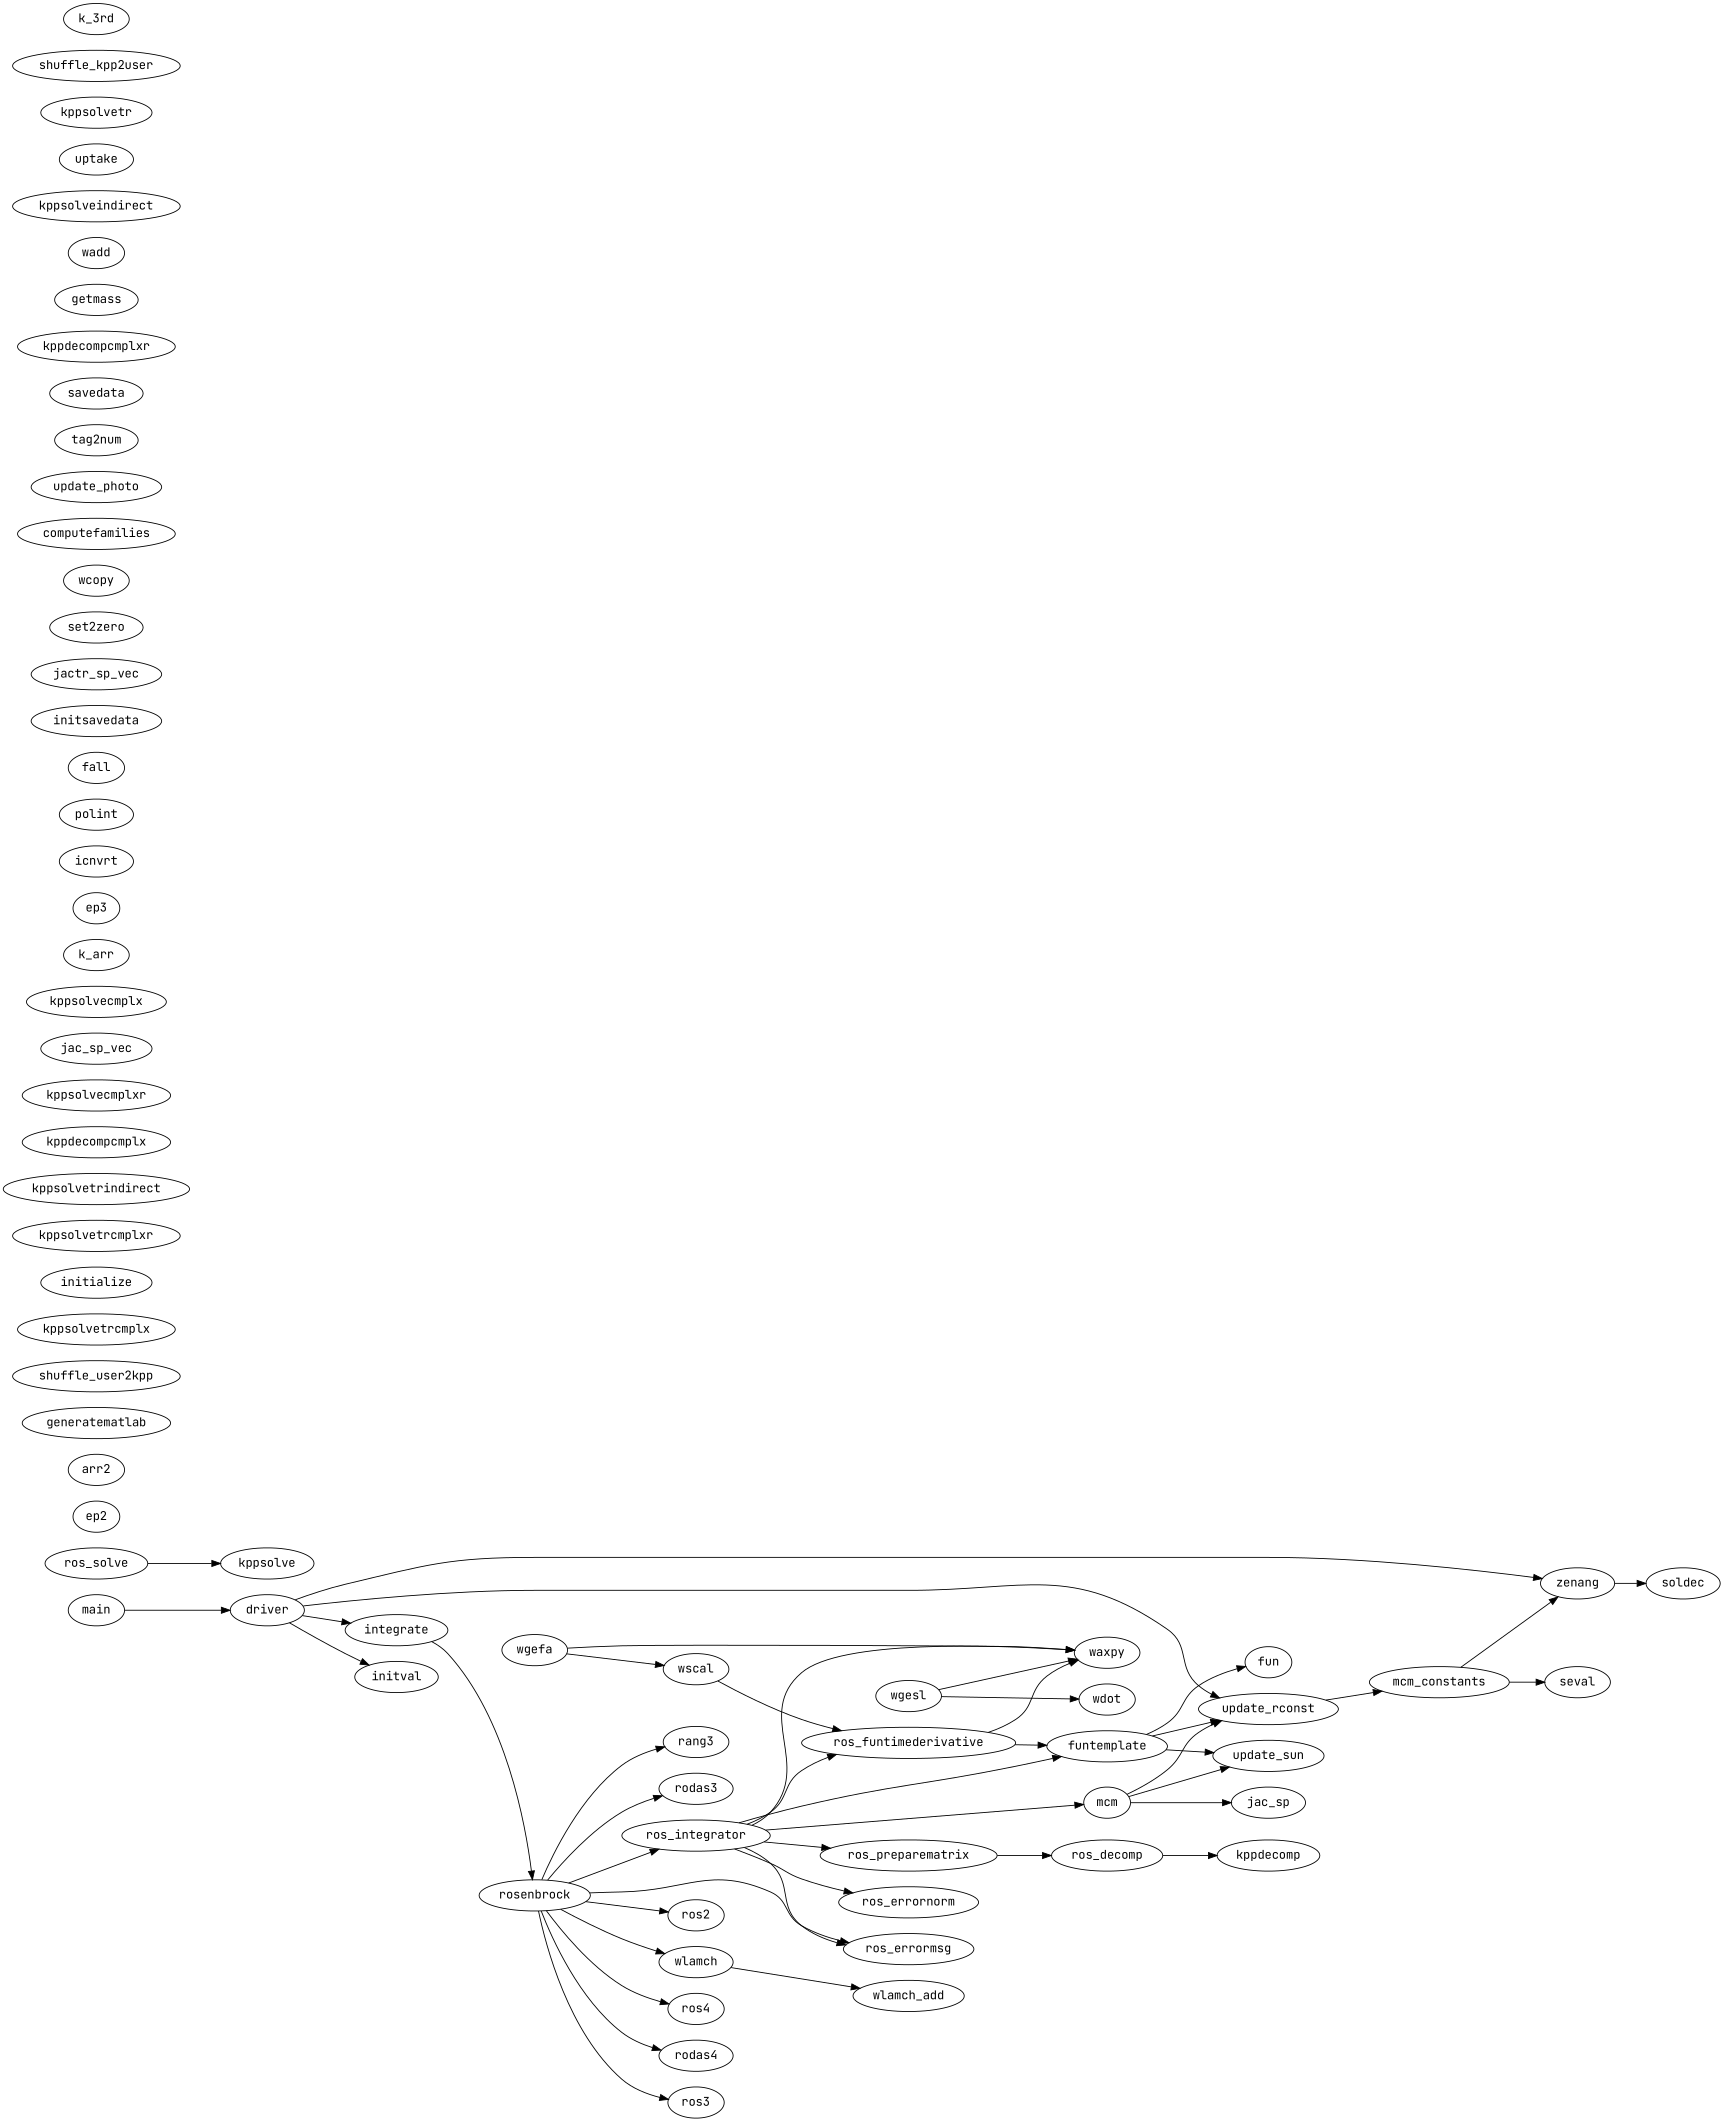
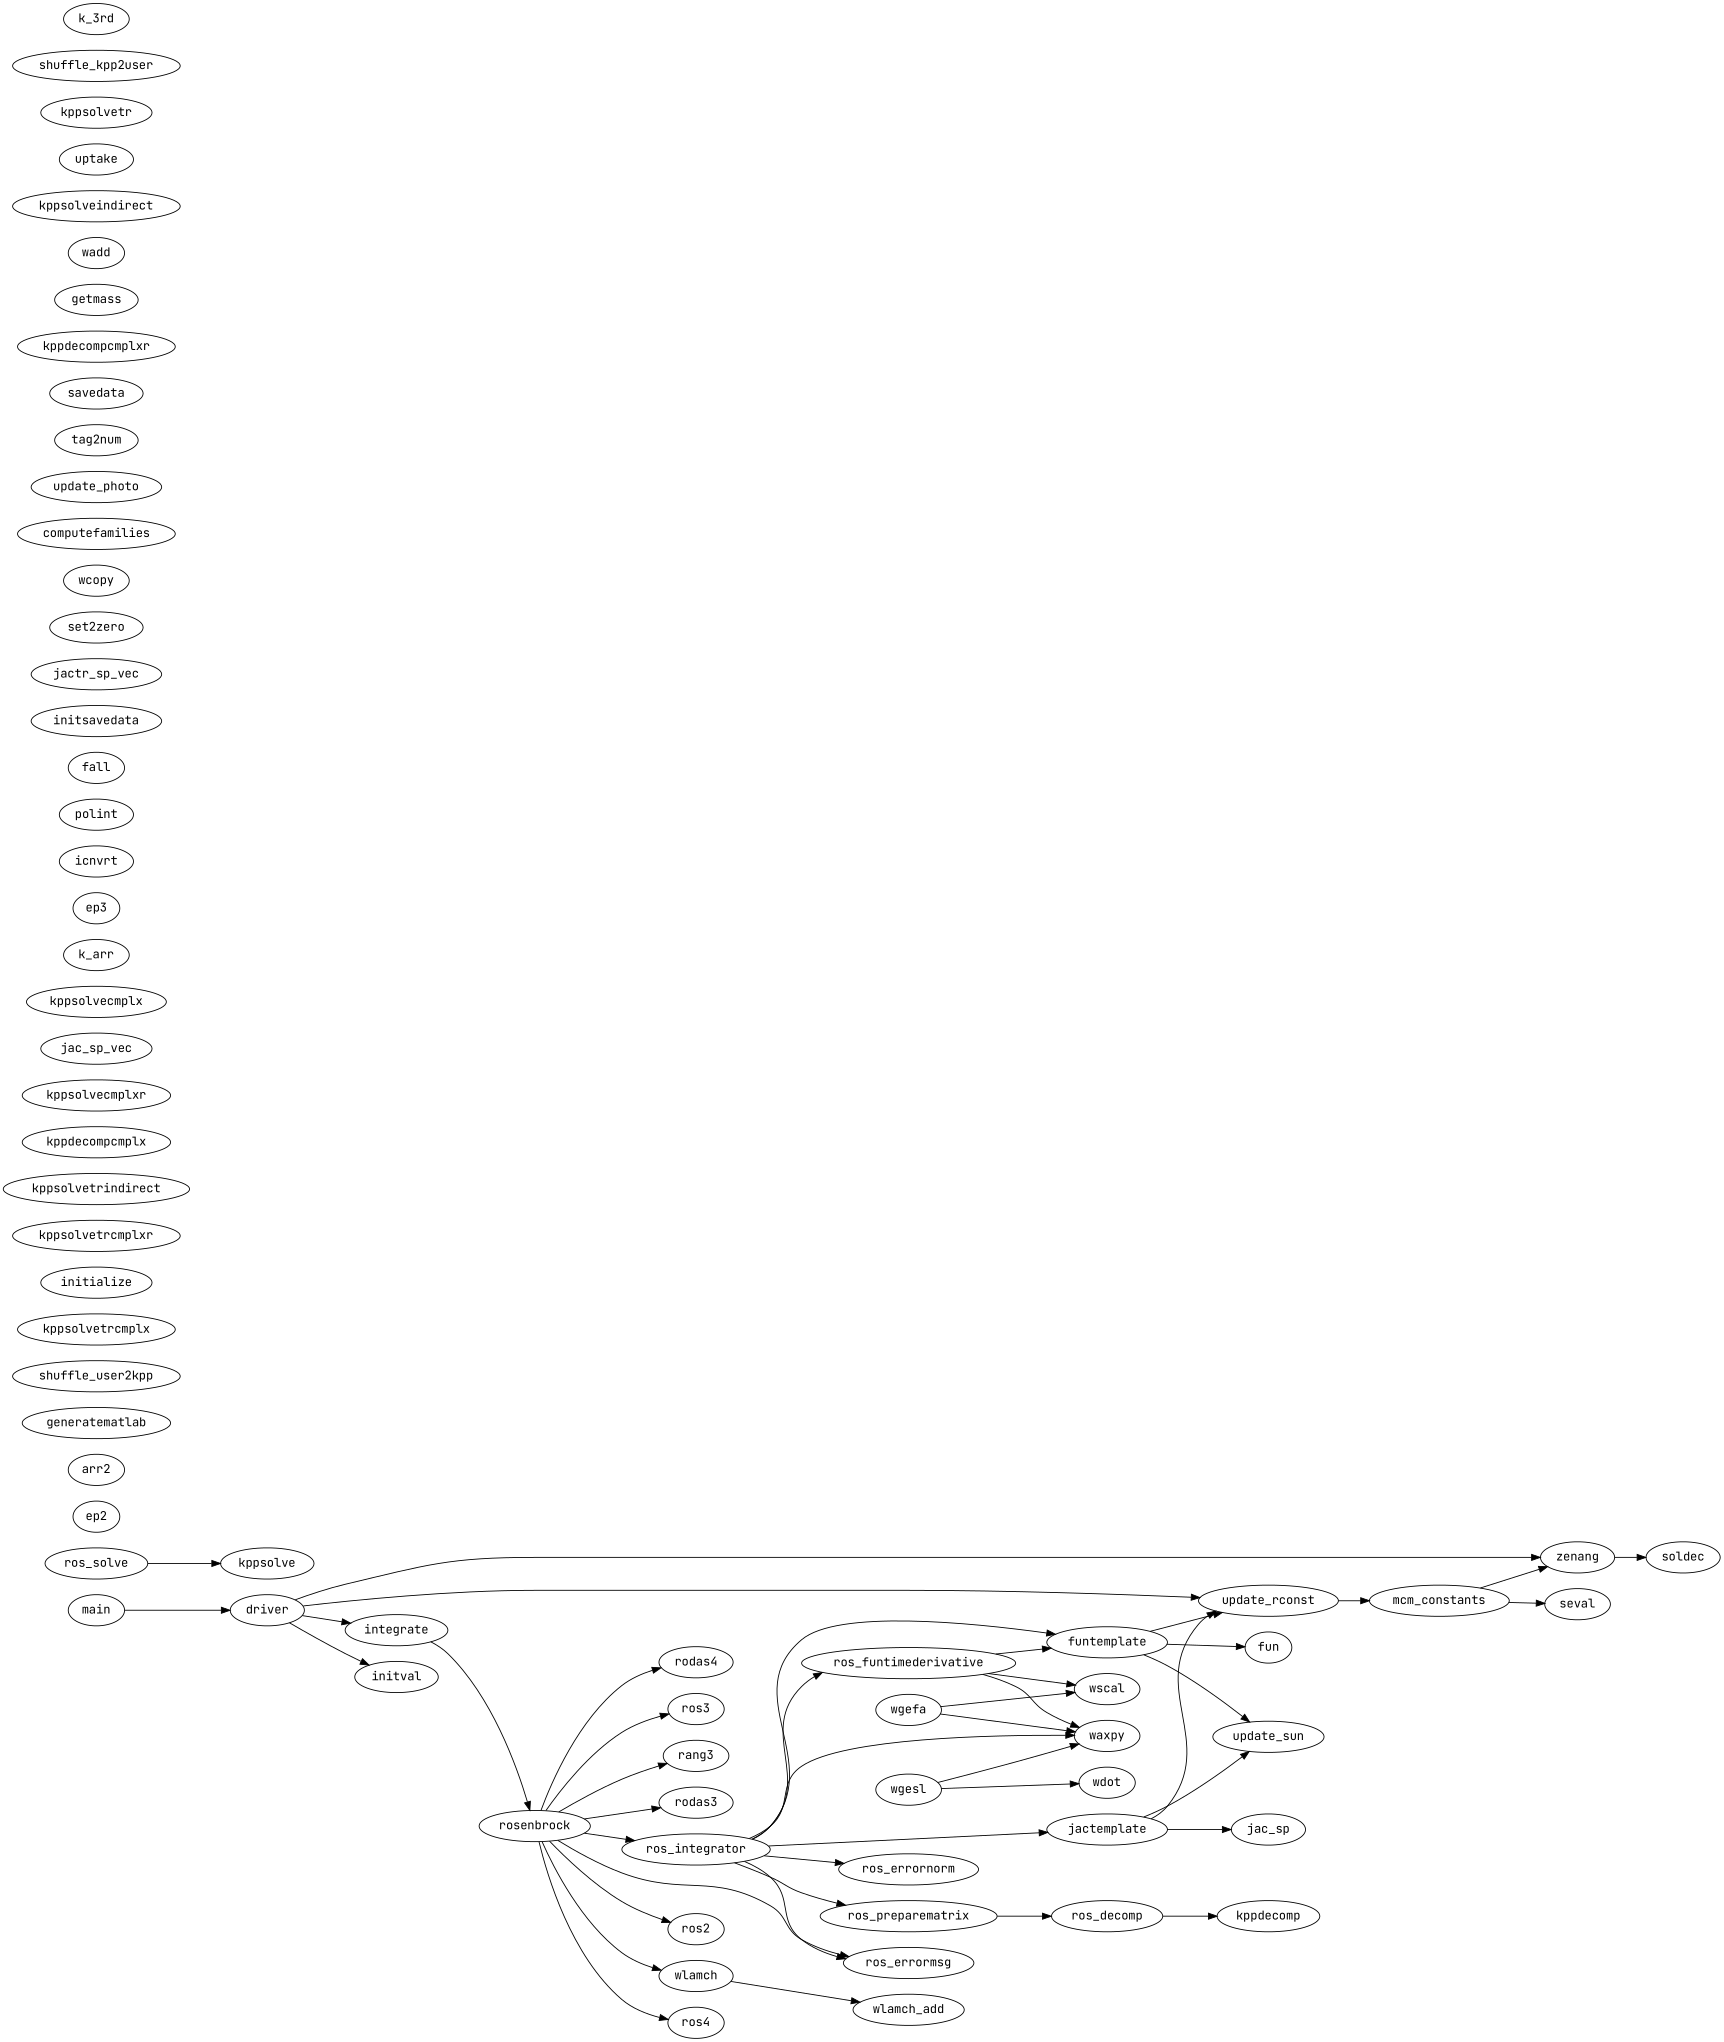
edge "wscal" -> "ros_funtimederivative": reversed
node "mcm": label "mcm" -> "jactemplate"
